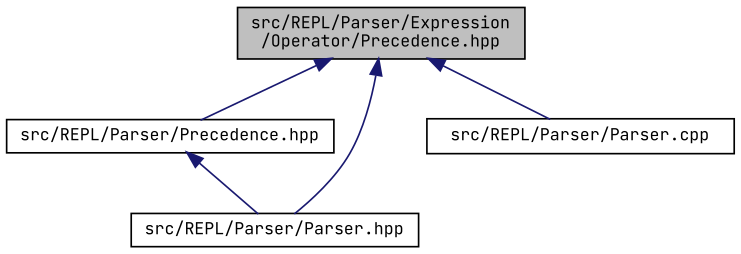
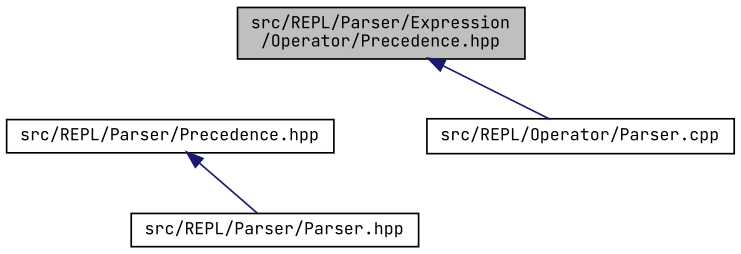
edge "src/REPL/Parser/Precedence.hpp" -> "src/REPL/Parser/Expression /Operator/Precedence.hpp": removed
node "src/REPL/Parser/Parser.cpp": label "src/REPL/Parser/Parser.cpp" -> "src/REPL/Operator/Parser.cpp"
edge "src/REPL/Parser/Parser.hpp" -> "src/REPL/Parser/Expression /Operator/Precedence.hpp": removed
